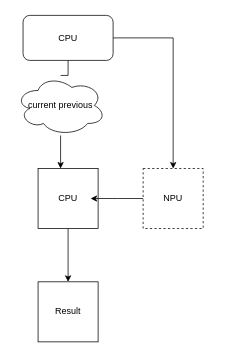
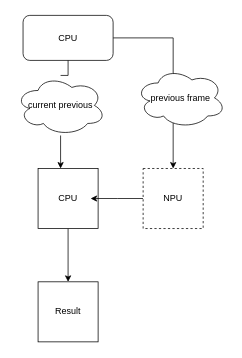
node "previous frame": added
